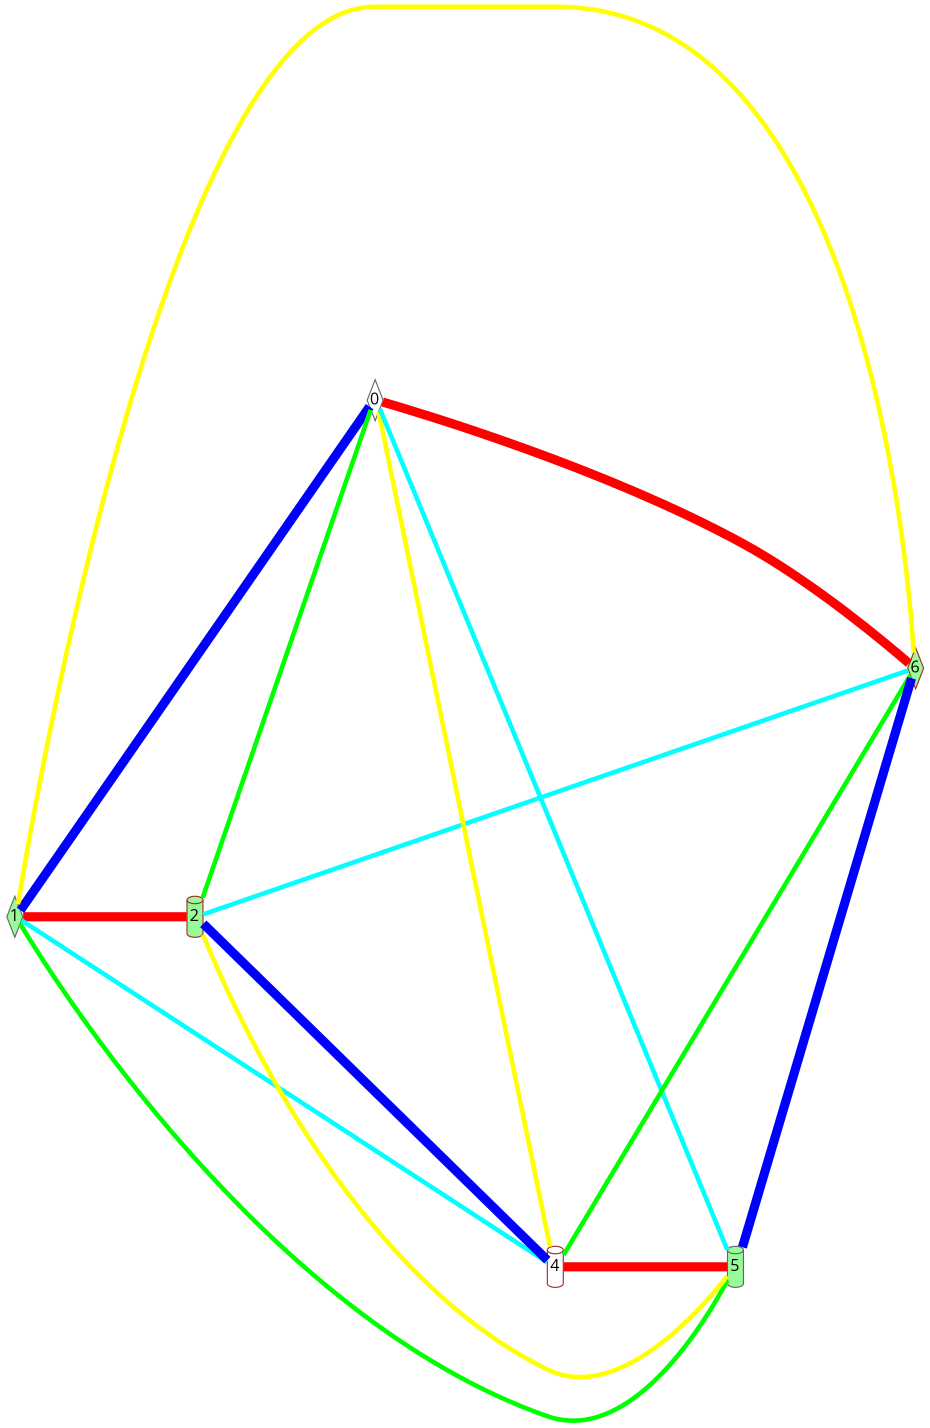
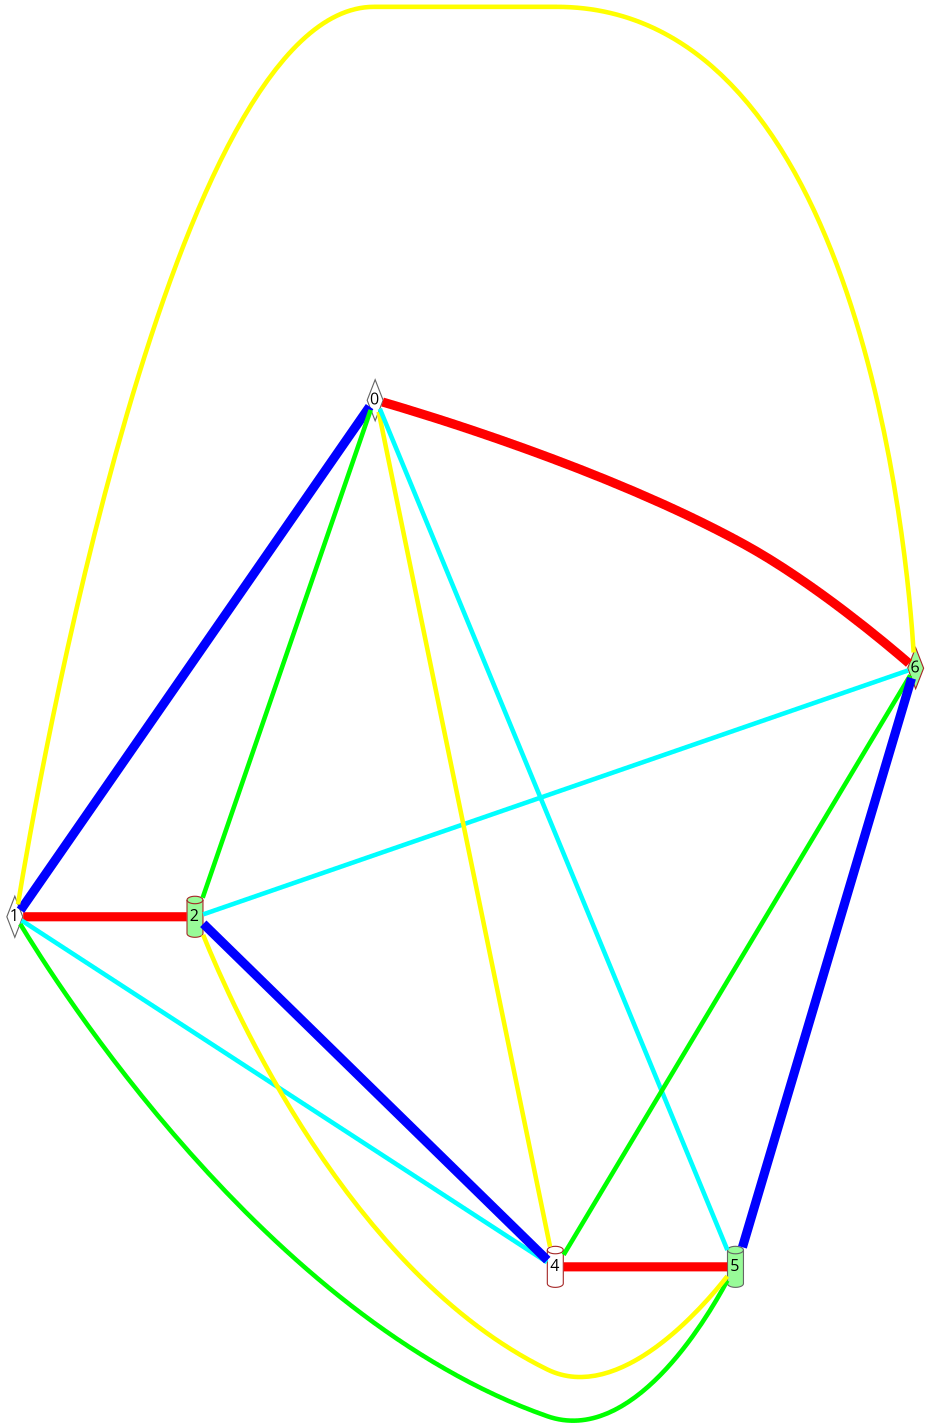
node "1": fillcolor palegreen -> white
